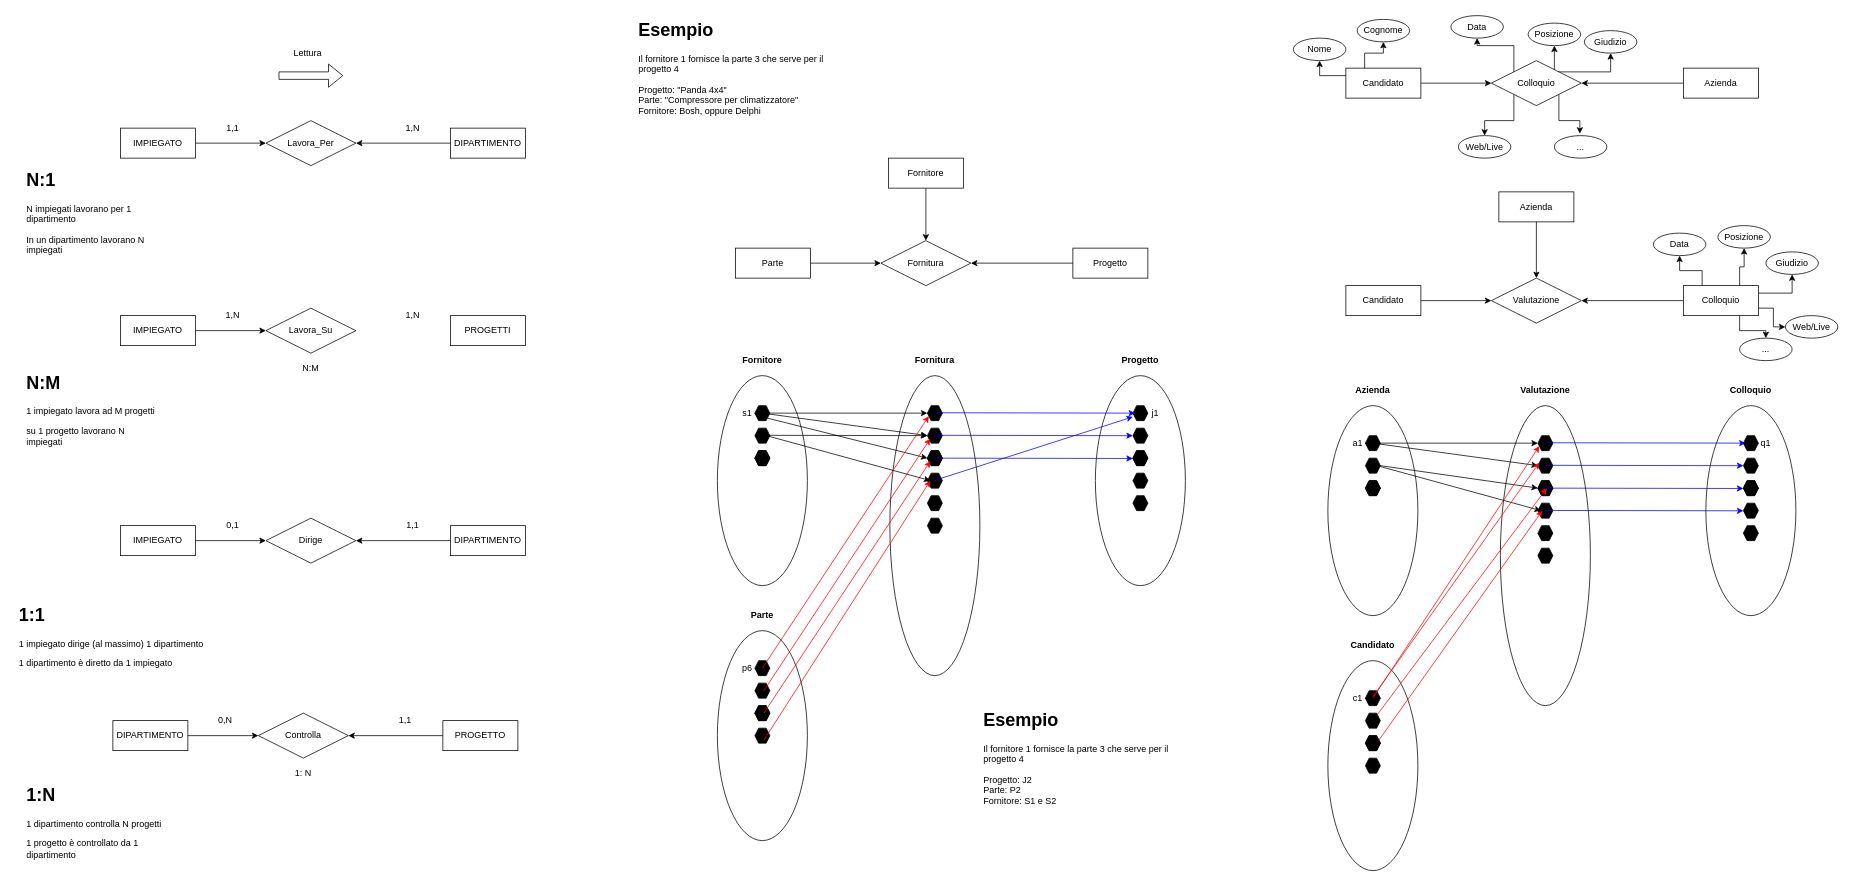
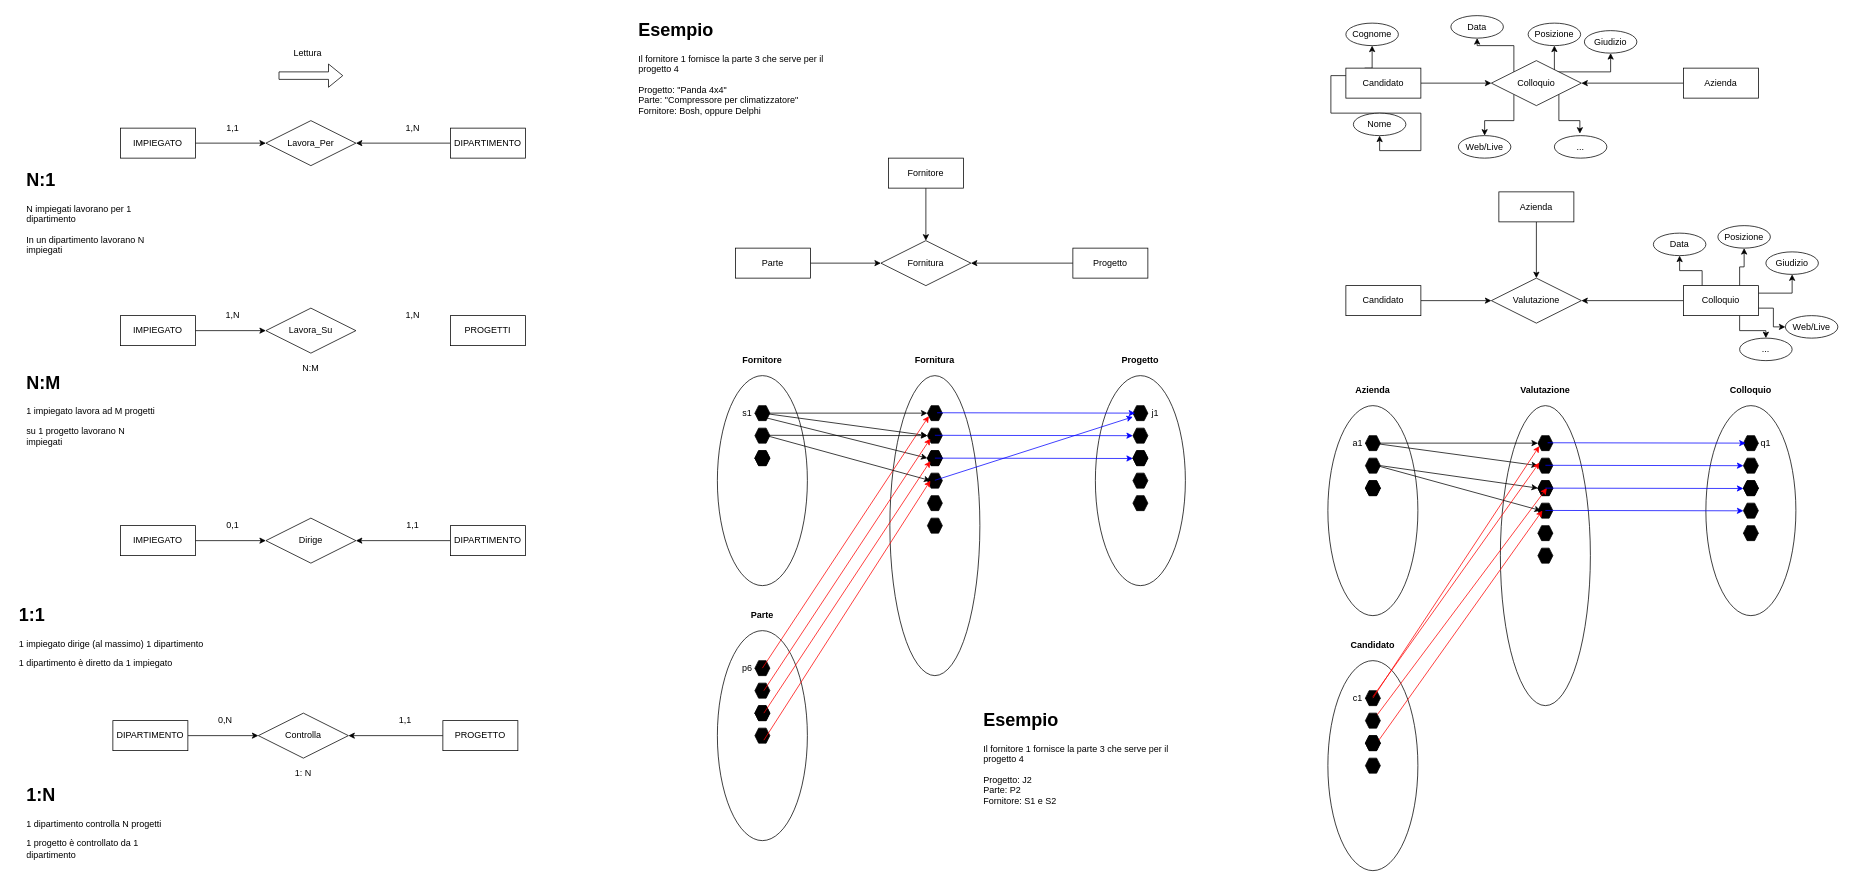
node "Cognome": moved (1383, 30) -> (1372, 34)
node "Nome": moved (1320, 49) -> (1380, 124)
